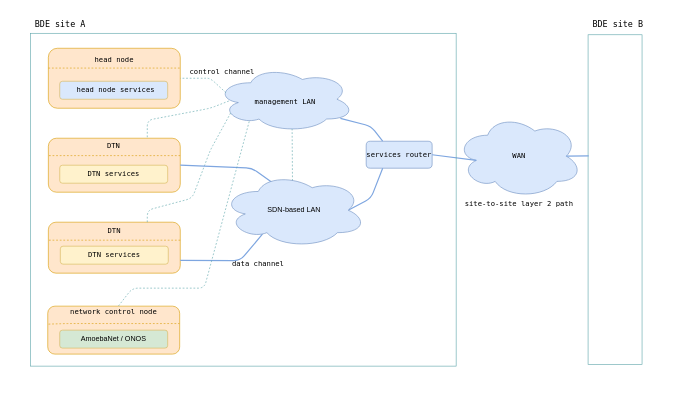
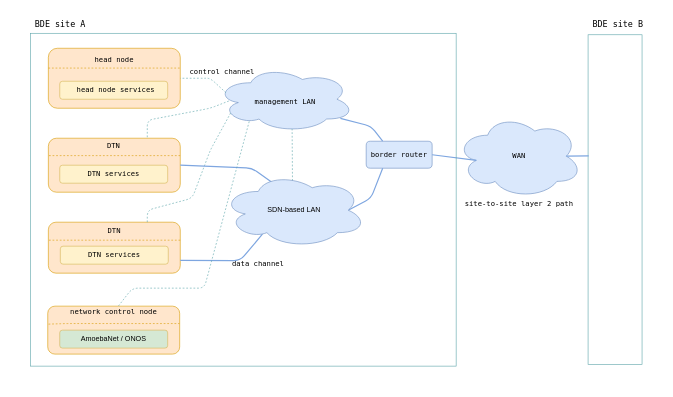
node "head node services": fillcolor #dae8fc -> #fff2cc
node "services router": label "services router" -> "border router"
